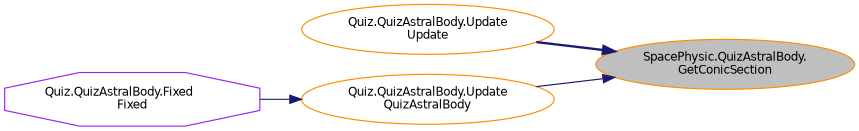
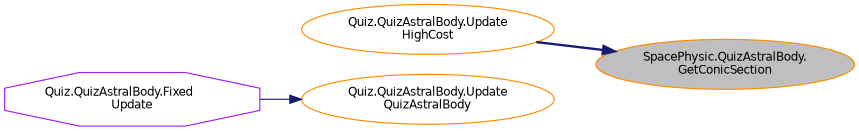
node "Quiz.QuizAstralBody.Update Update": label "Quiz.QuizAstralBody.Update Update" -> "Quiz.QuizAstralBody.Update HighCost"
edge "Quiz.QuizAstralBody.Update QuizAstralBody" -> "SpacePhysic.QuizAstralBody. GetConicSection": removed
node "Quiz.QuizAstralBody.Fixed Fixed": label "Quiz.QuizAstralBody.Fixed Fixed" -> "Quiz.QuizAstralBody.Fixed Update"
